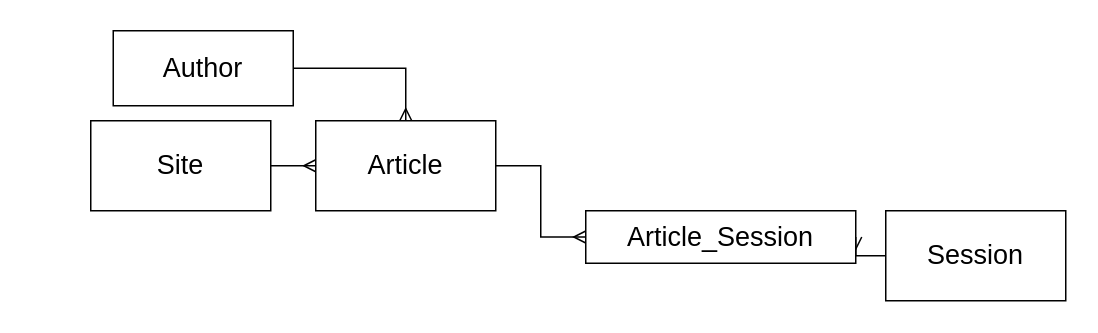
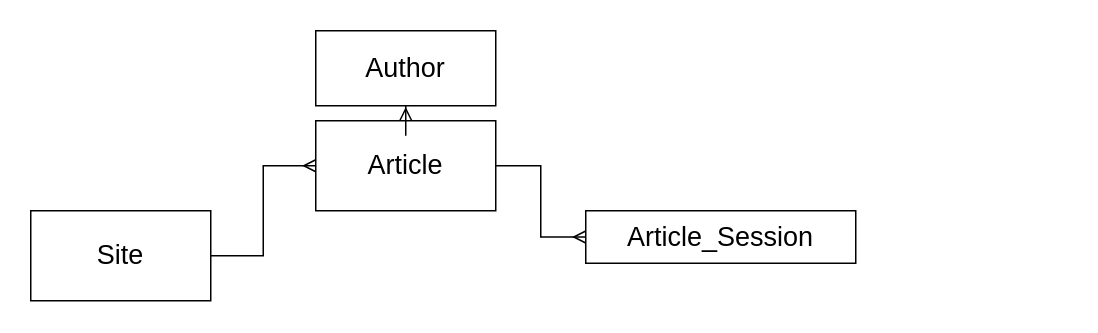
node "Author": moved (203, 68) -> (406, 68)
node "Site": moved (181, 166) -> (121, 256)
edge "Session" -> "Article_Session": removed
node "Session": removed
